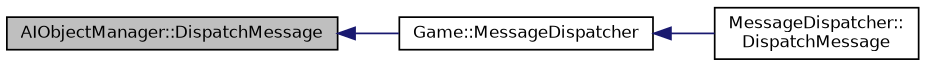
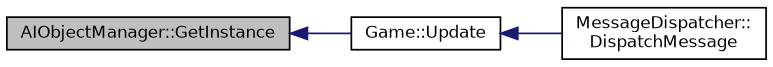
node "AIObjectManager::DispatchMessage": label "AIObjectManager::DispatchMessage" -> "AIObjectManager::GetInstance"
node "Game::MessageDispatcher": label "Game::MessageDispatcher" -> "Game::Update"
